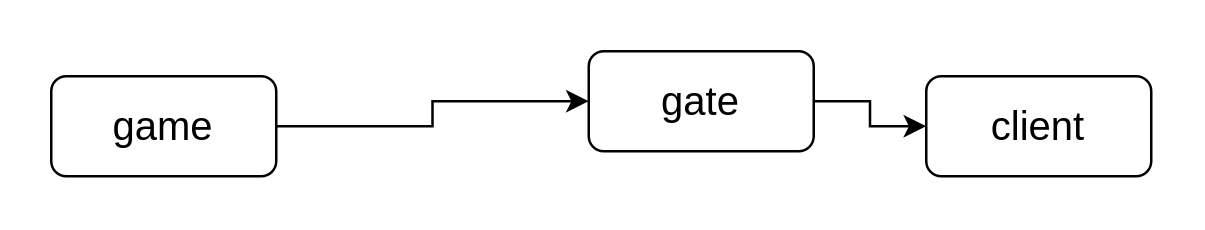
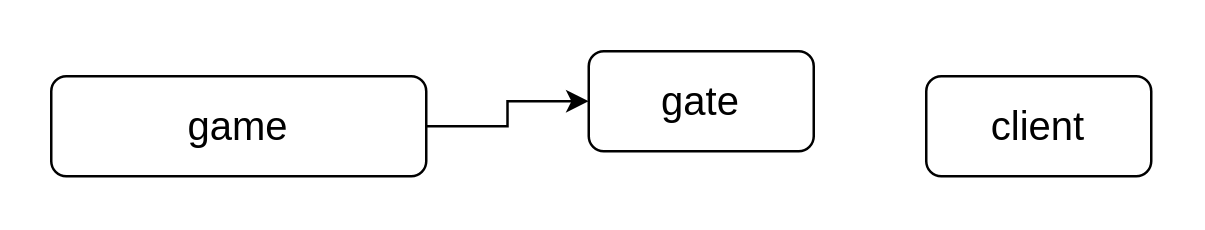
edge "gate" -> "client": removed
node "game": size 225x100 -> 375x100
